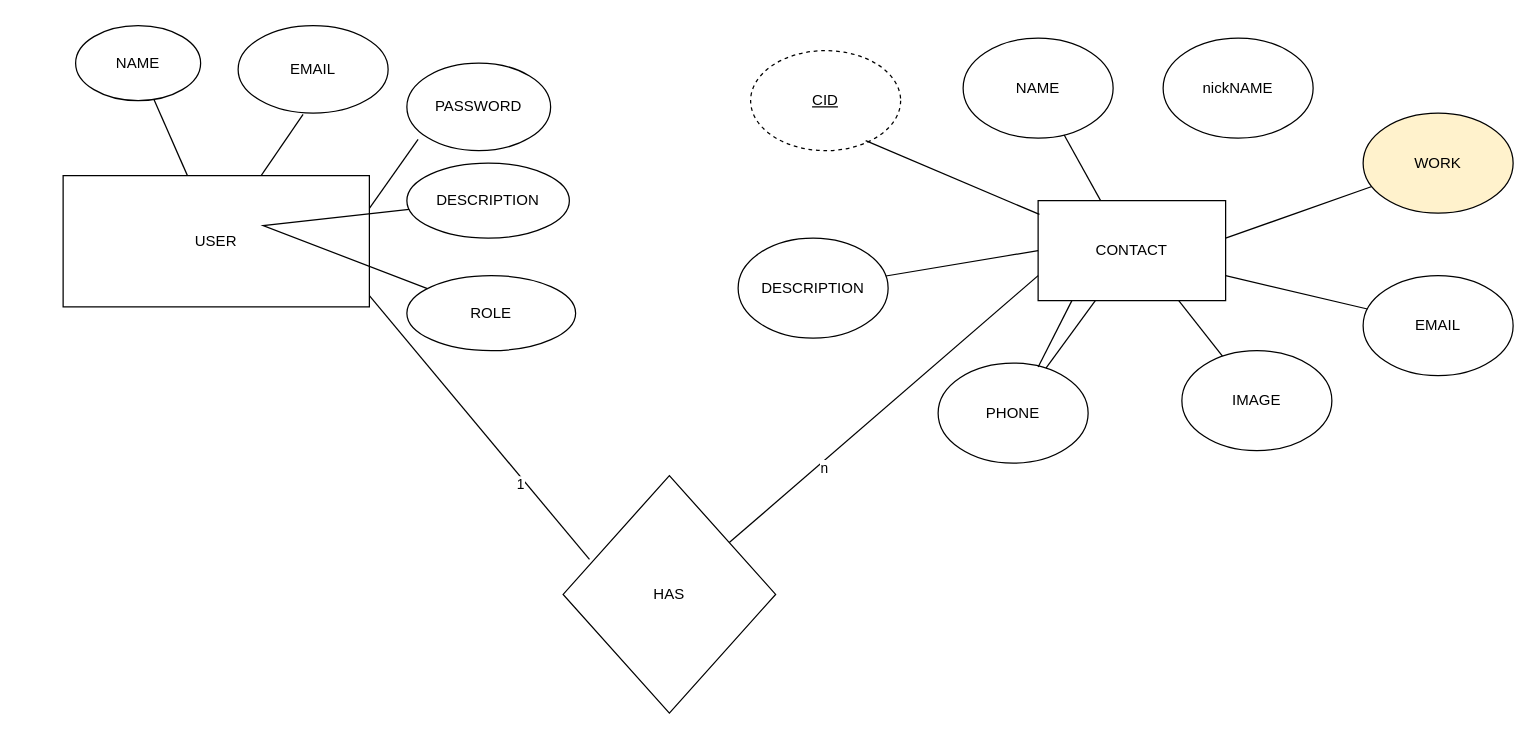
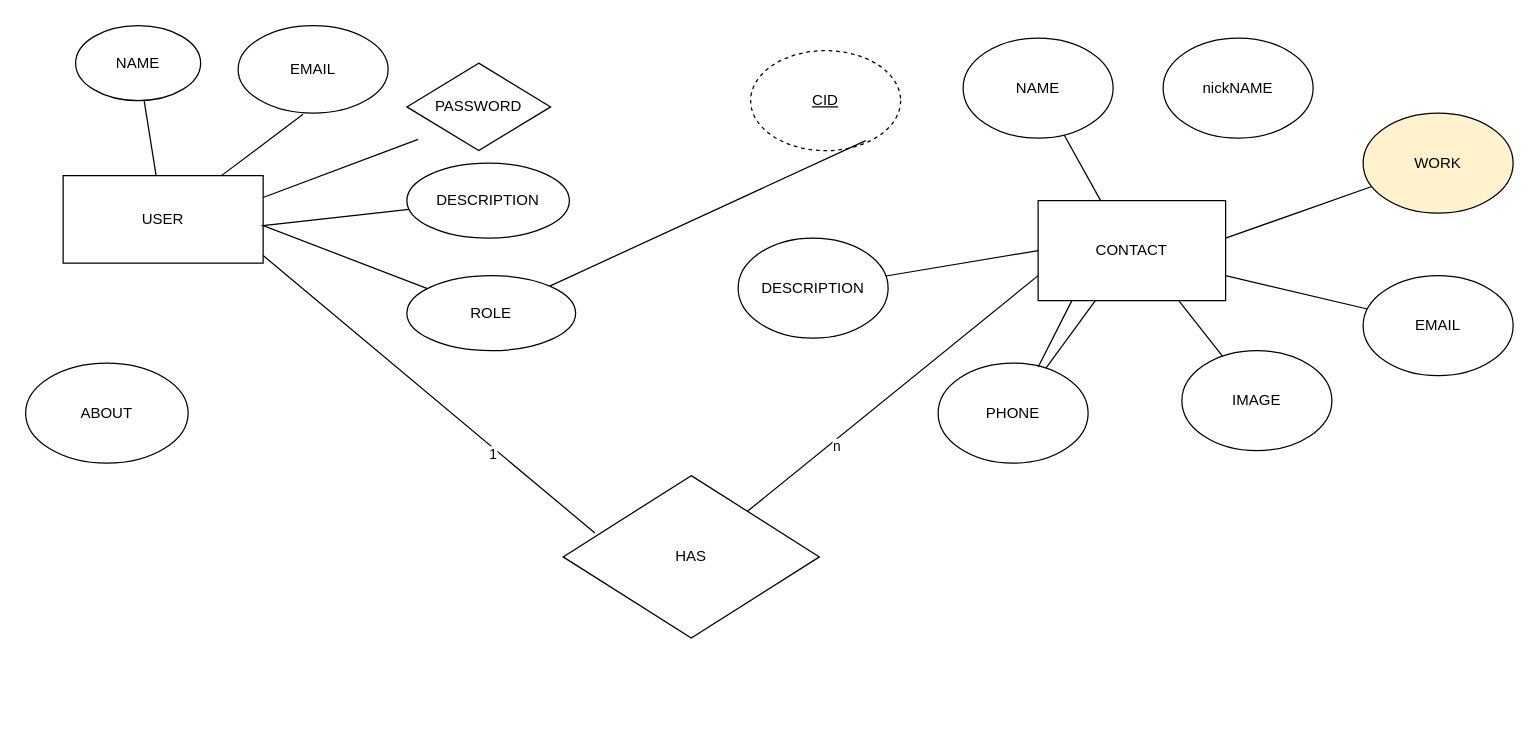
node "PASSWORD": shape ellipse -> diamond
edge "CID" -- "CONTACT": now "CID" -- "ROLE"
node "USER": size 306x131 -> 200x88
node "ABOUT": added
node "HAS": size 213x238 -> 256x163
